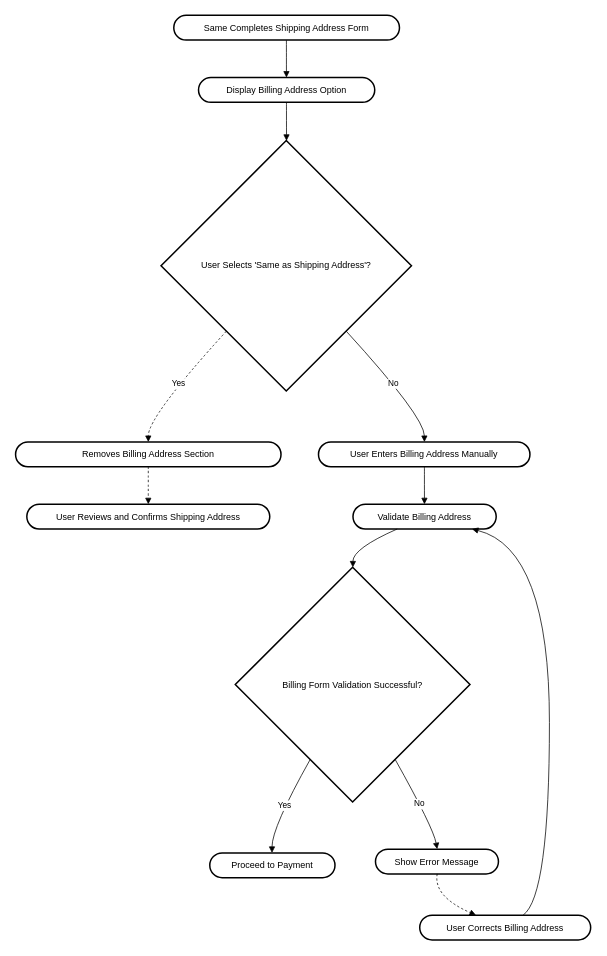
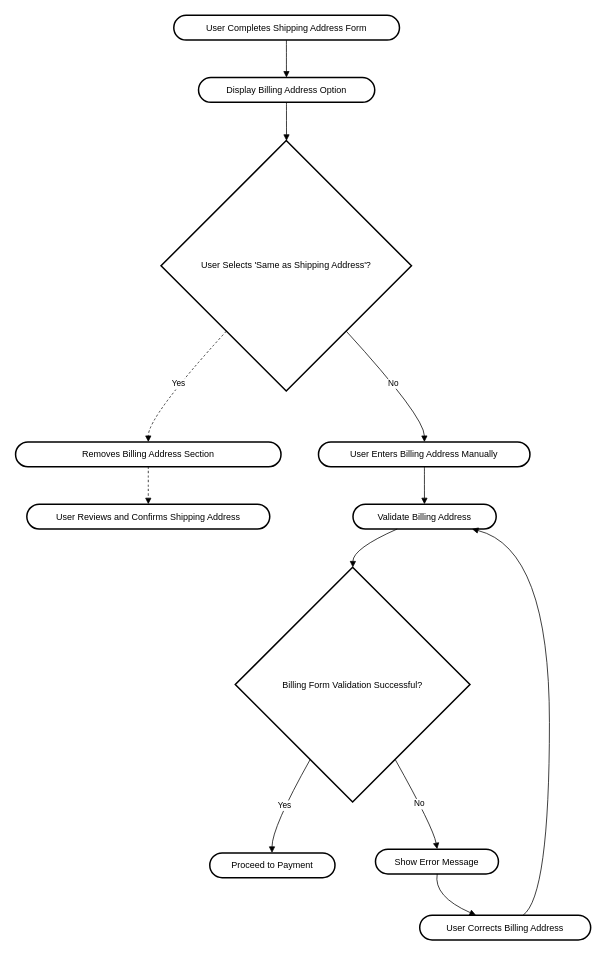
node "Same Completes Shipping Address Form": label "Same Completes Shipping Address Form" -> "User Completes Shipping Address Form"
edge "Show Error Message" -> "User Corrects Billing Address": style dashed -> solid
